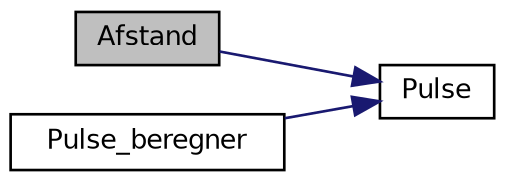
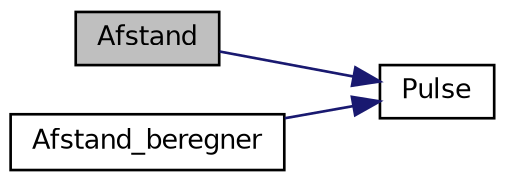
node "Pulse_beregner": label "Pulse_beregner" -> "Afstand_beregner"
